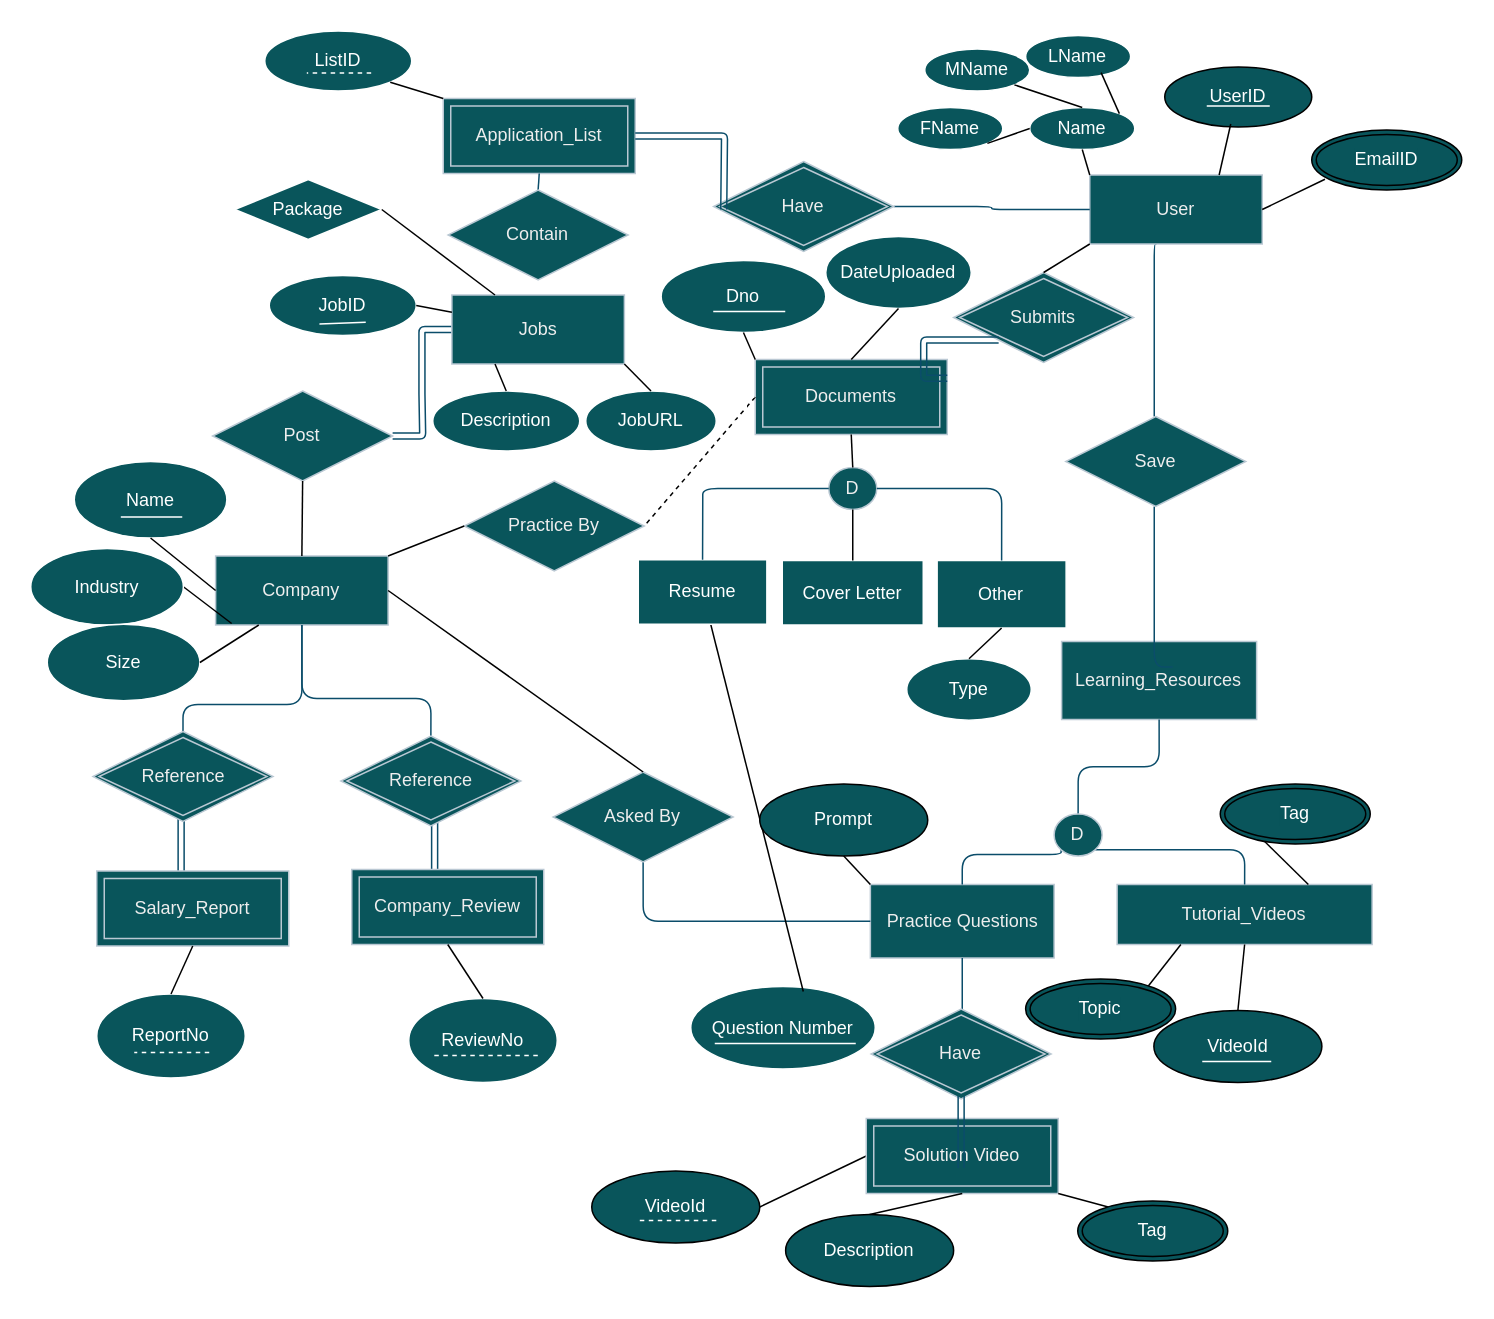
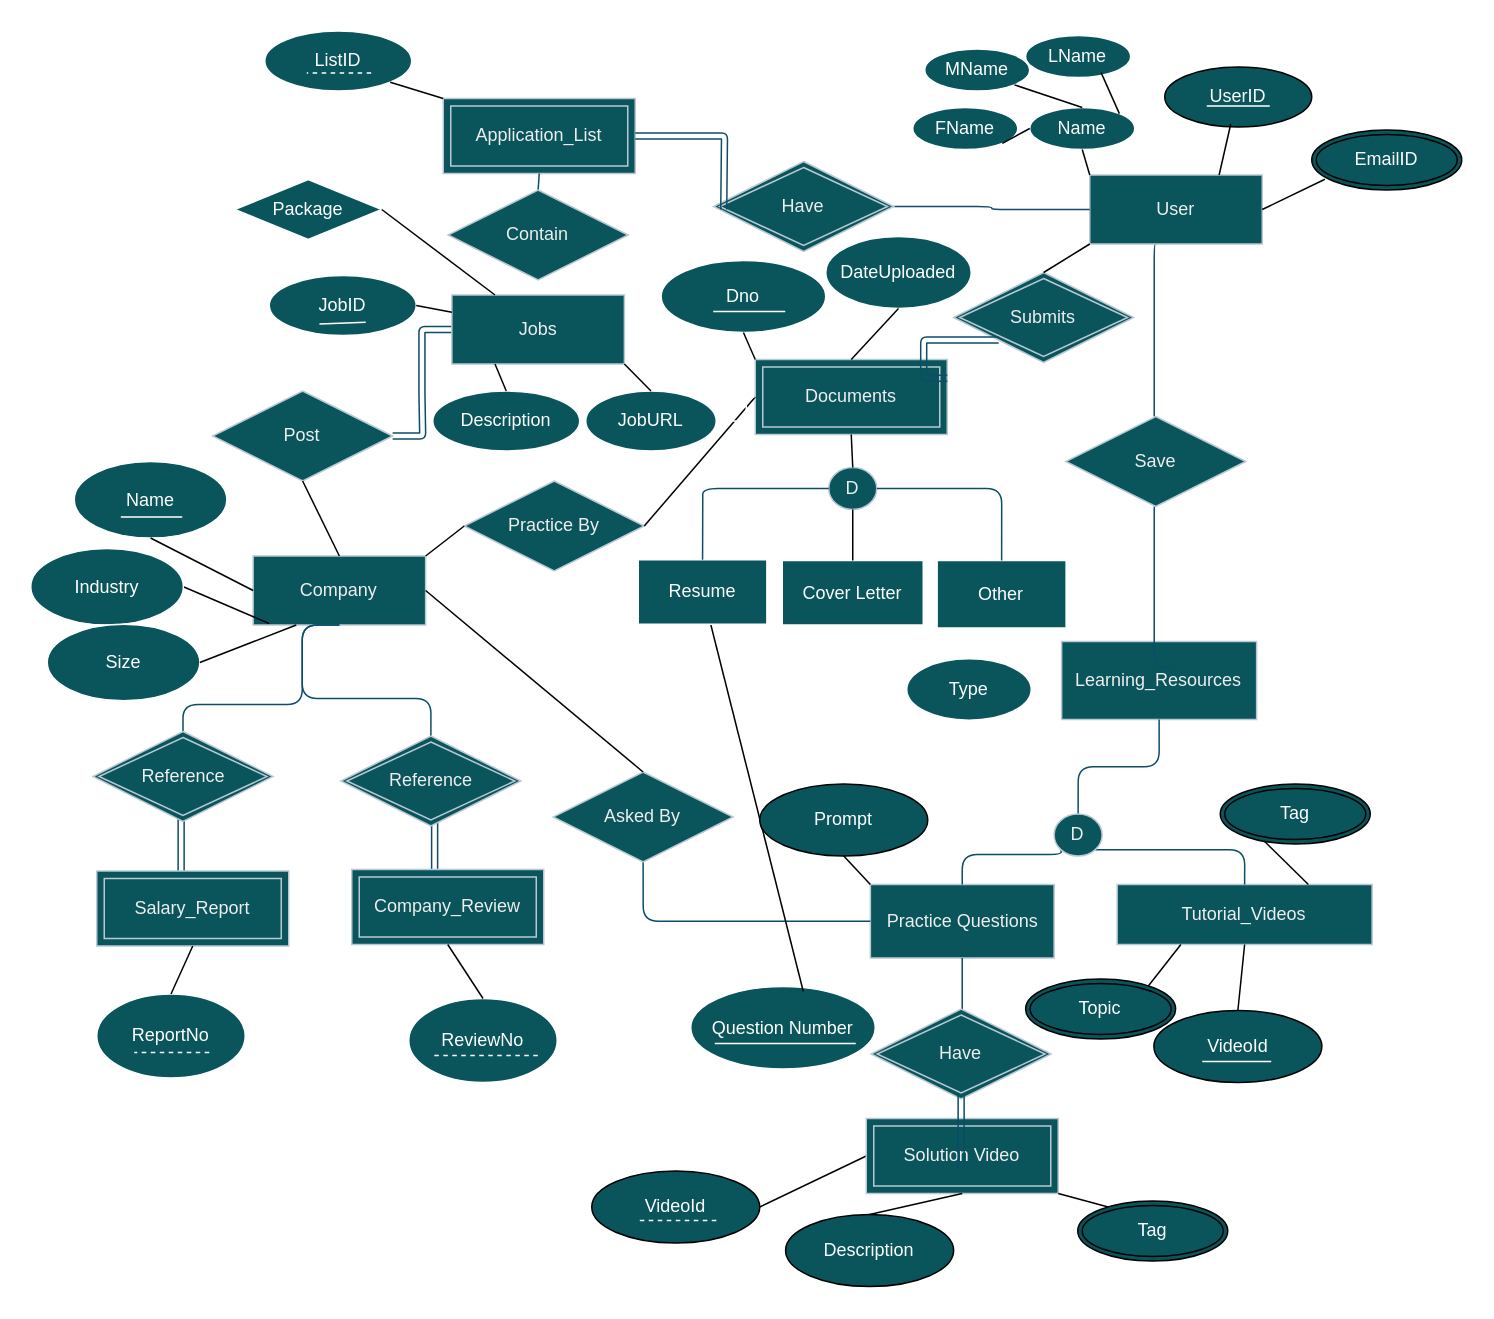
node "FName": moved (950, 128) -> (965, 128)
edge "Documents" -- "Practice By": style dashed -> solid
node "Company": moved (302, 590) -> (339, 590)
edge "Other" -- "Type": removed
